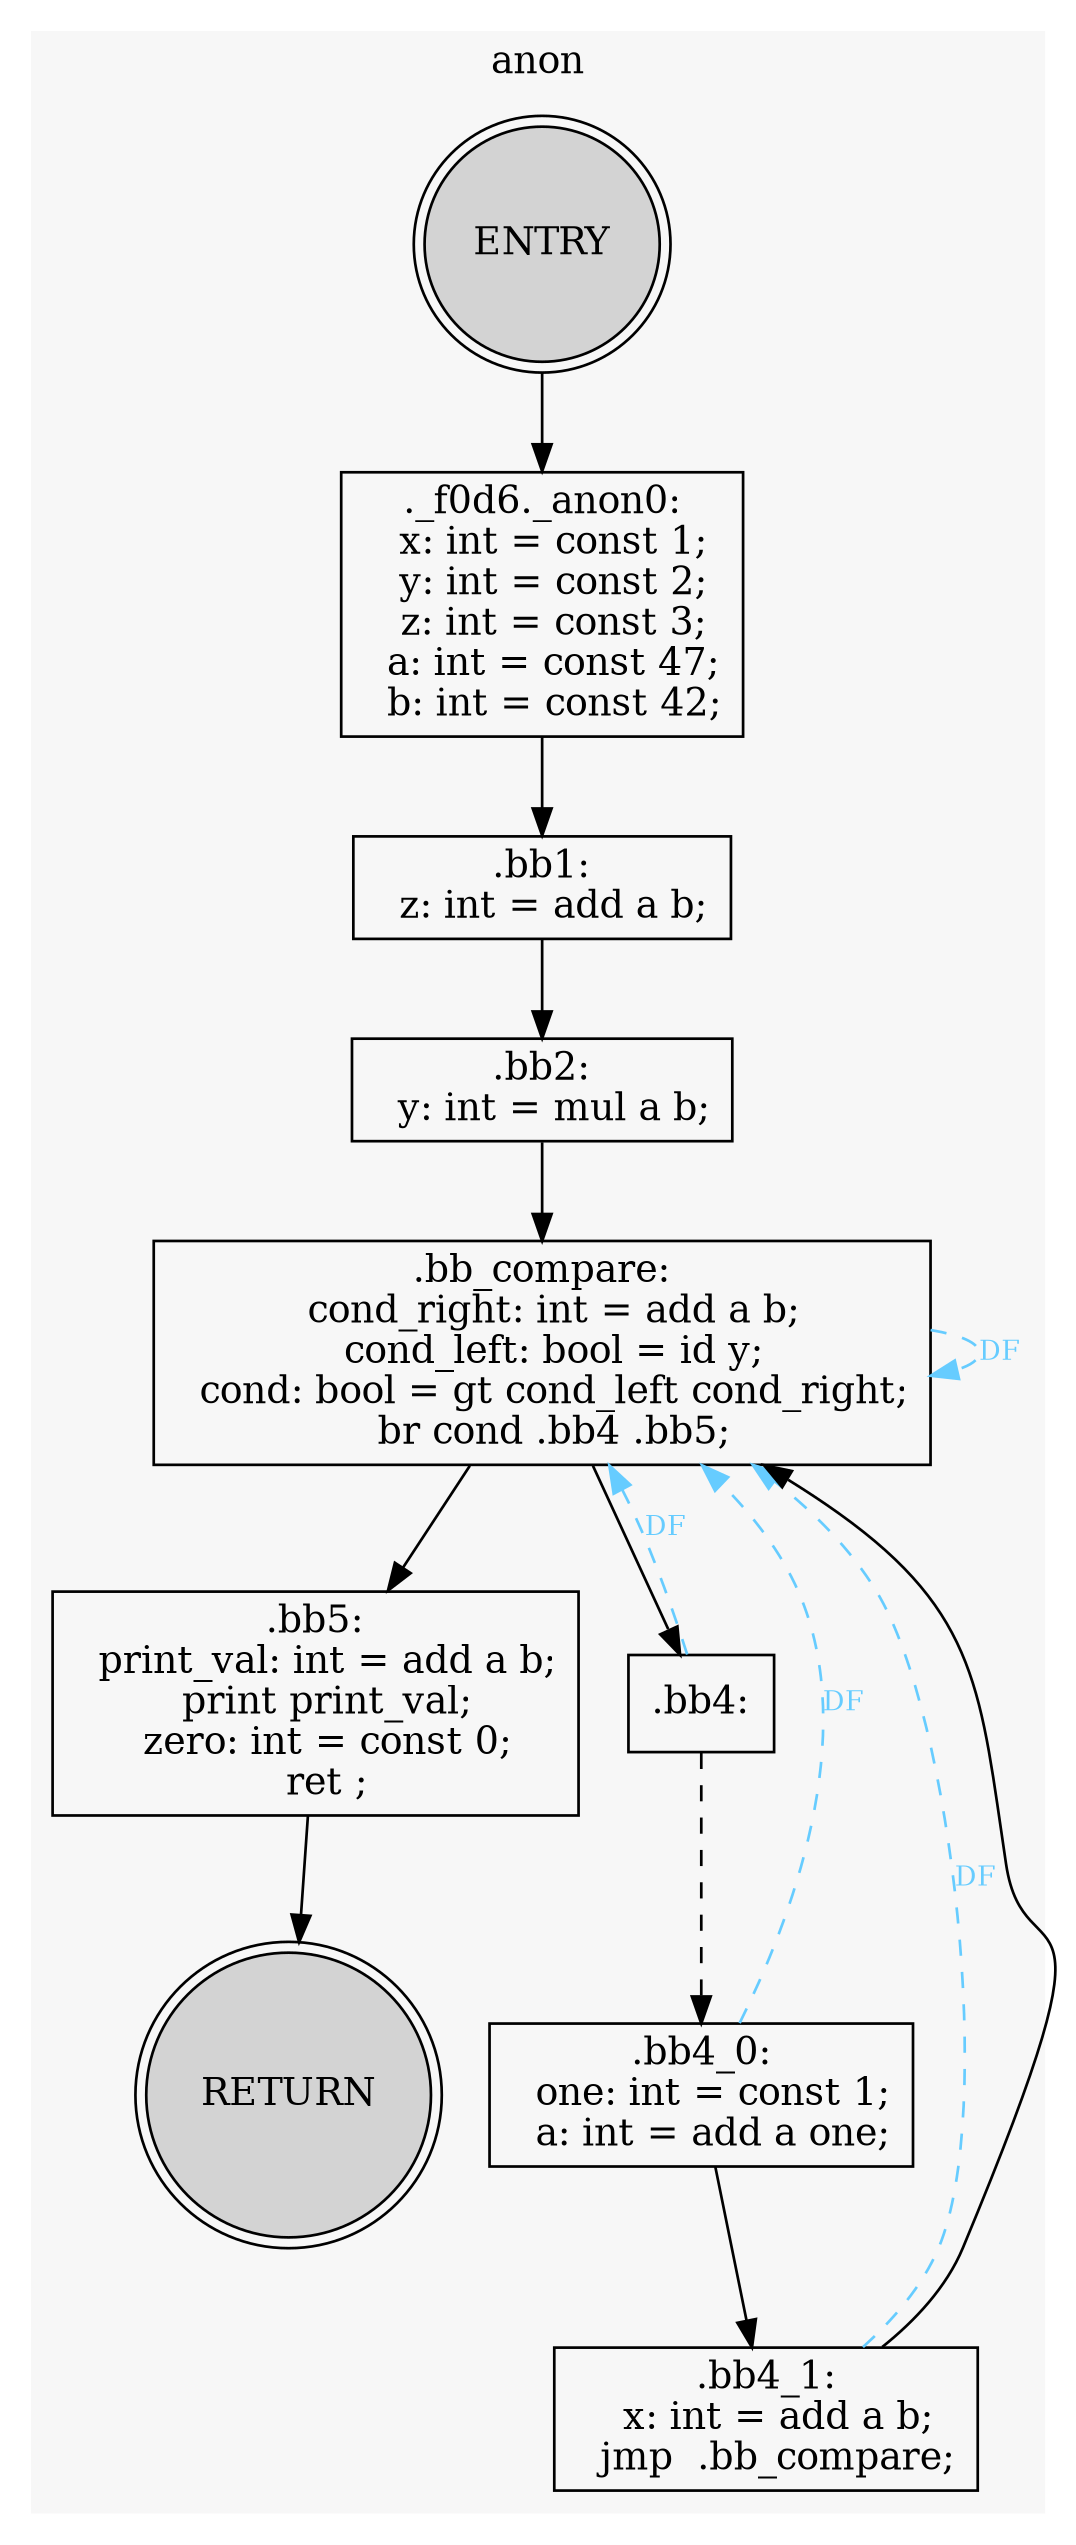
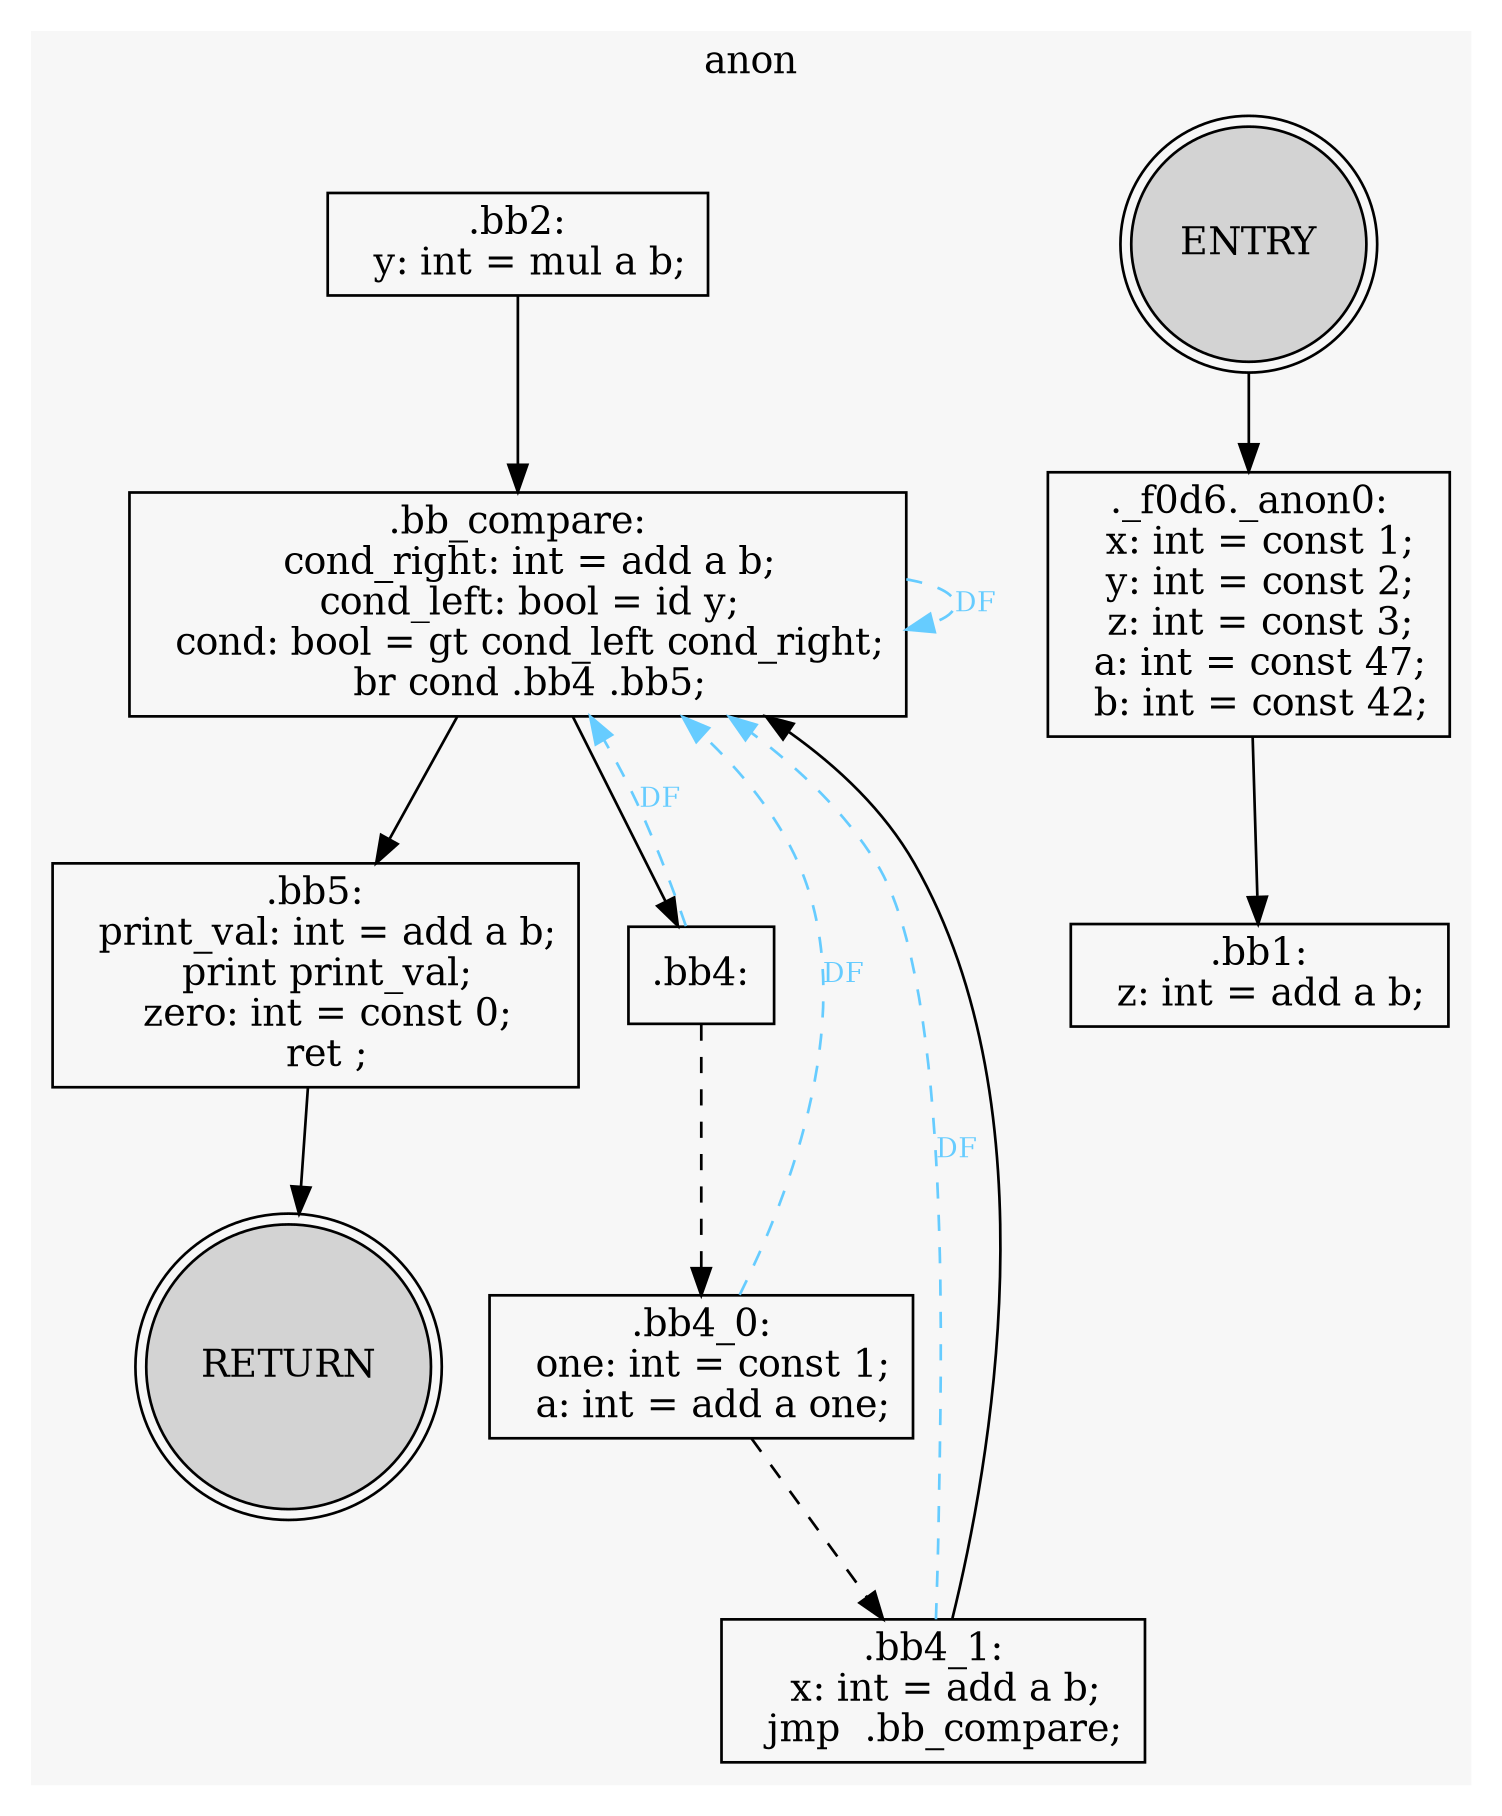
edge ".bb1: z: int = add a b;" -> ".bb2: y: int = mul a b;": removed
edge ".bb4_0: one: int = const 1; a: int = add a one;" -> ".bb4_1: x: int = add a b; jmp  .bb_compare;": style solid -> dashed
